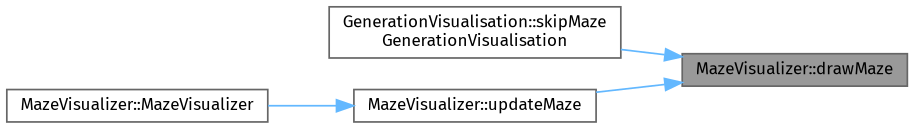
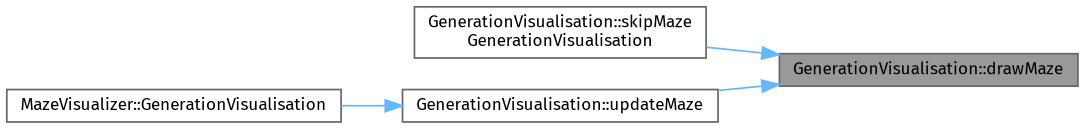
node "MazeVisualizer::drawMaze": label "MazeVisualizer::drawMaze" -> "GenerationVisualisation::drawMaze"
node "MazeVisualizer::MazeVisualizer": label "MazeVisualizer::MazeVisualizer" -> "MazeVisualizer::GenerationVisualisation"
node "MazeVisualizer::updateMaze": label "MazeVisualizer::updateMaze" -> "GenerationVisualisation::updateMaze"
